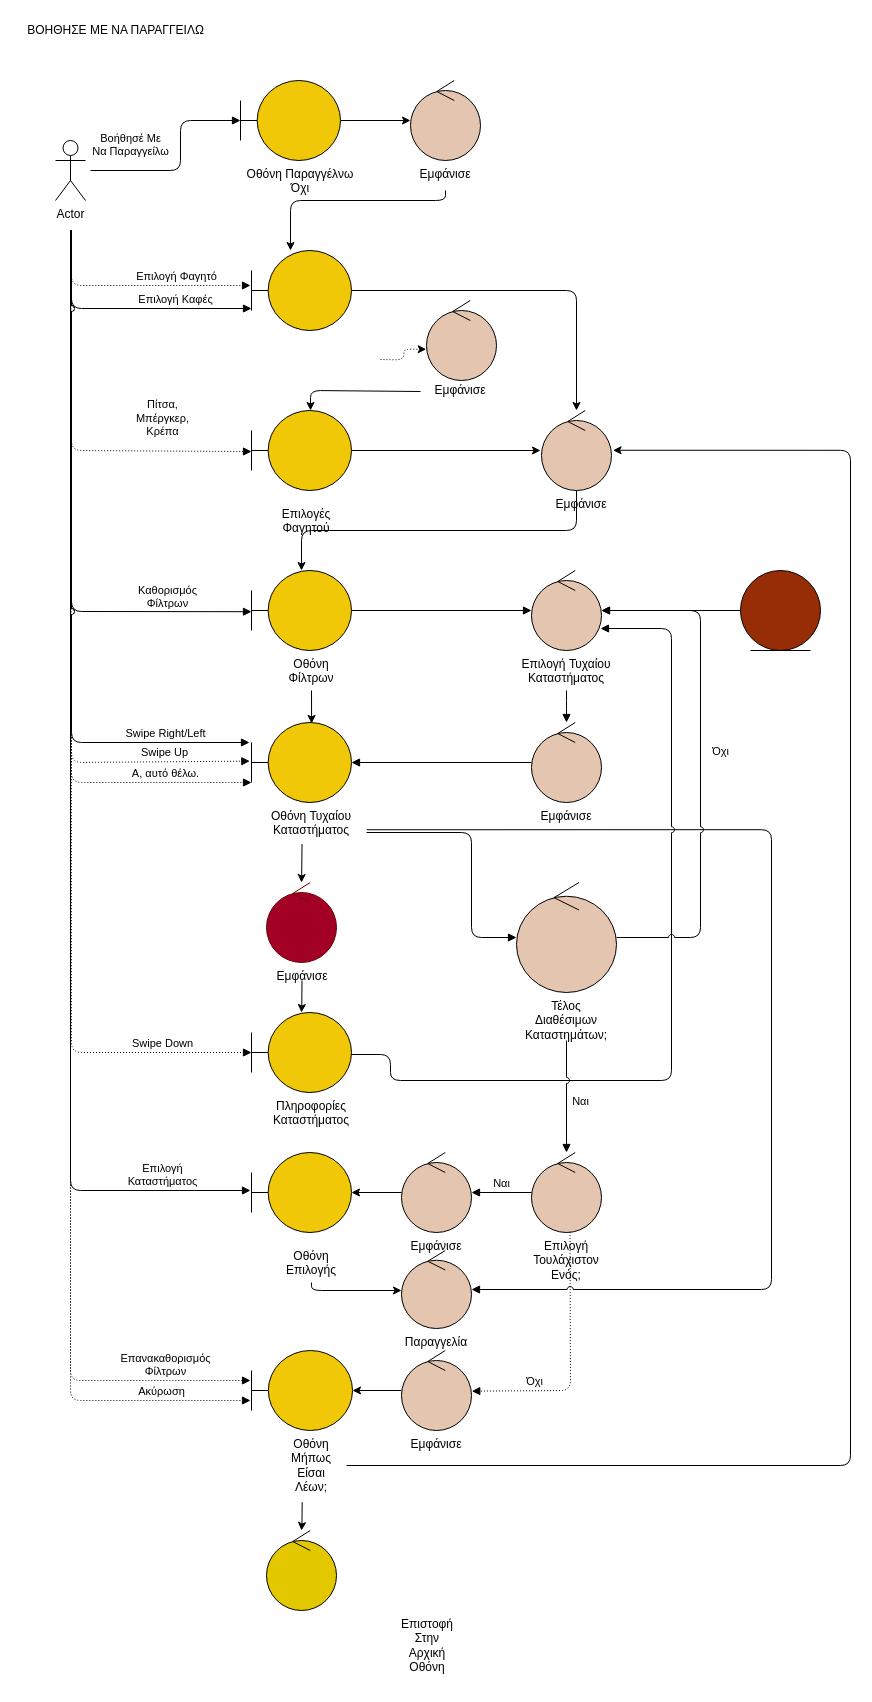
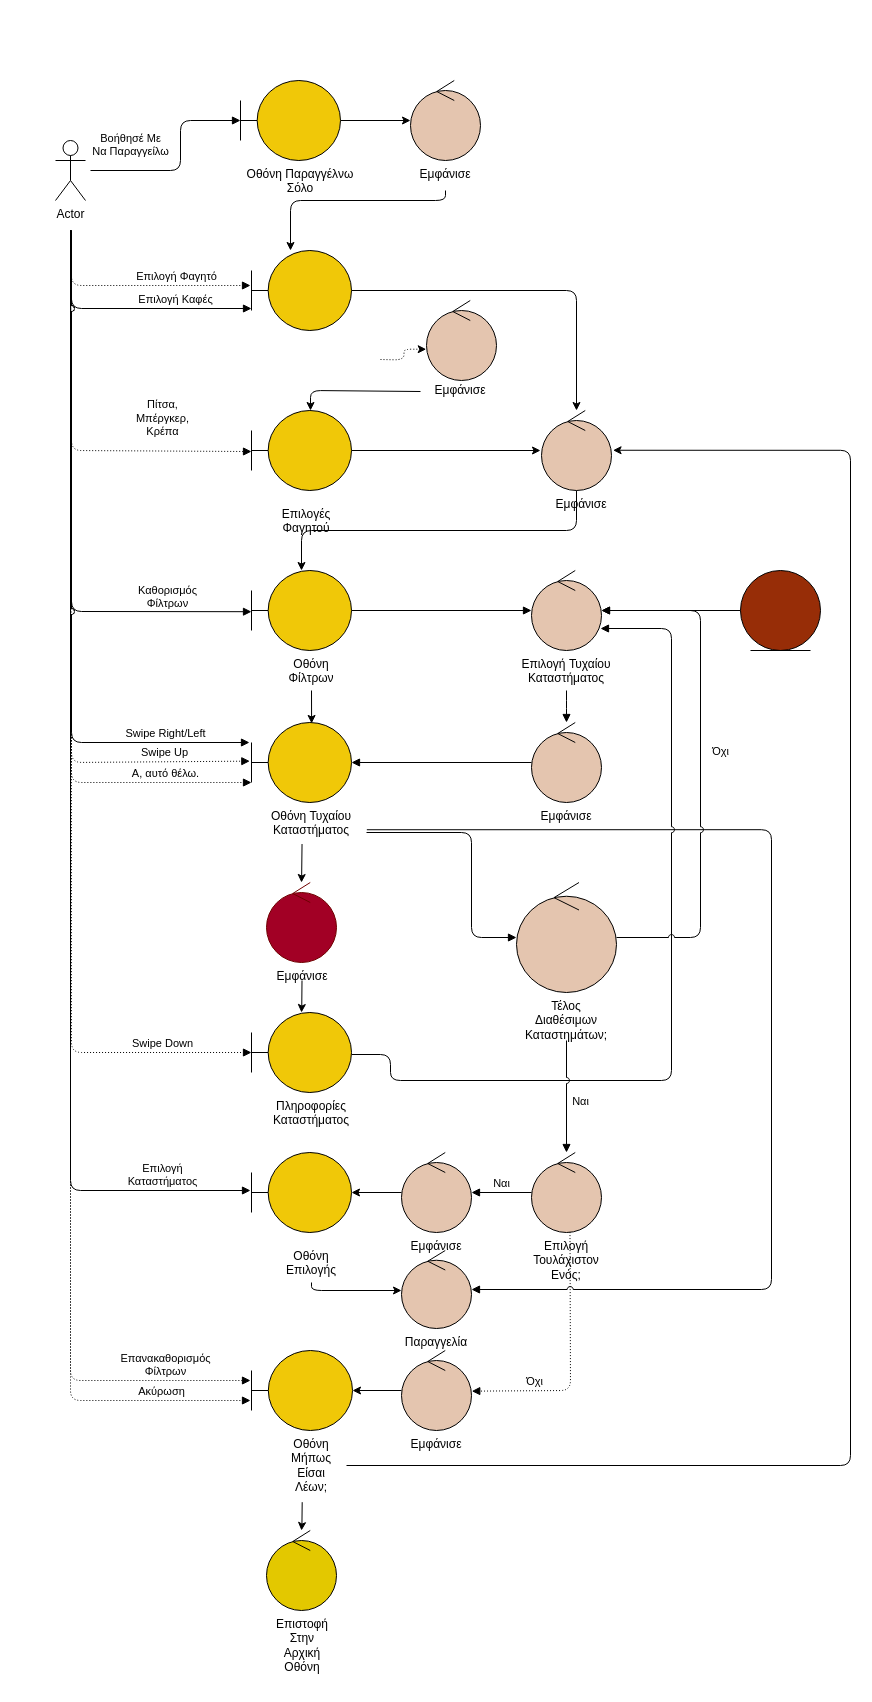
node "ΒΟΗΘΗΣΕ ΜΕ ΝΑ ΠΑΡΑΓΓΕΙΛΩ": removed
node "Οθόνη ΠαραγγέλνωΌχι": label "Οθόνη ΠαραγγέλνωΌχι" -> "Οθόνη ΠαραγγέλνωΣόλο"
node "ΕπιστοφήΣτηνΑρχικήΟθόνη": moved (427, 1646) -> (302, 1646)
